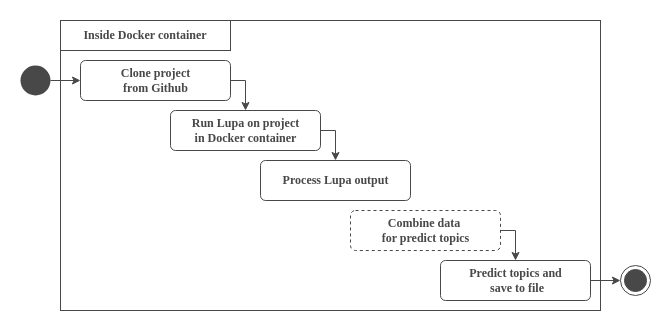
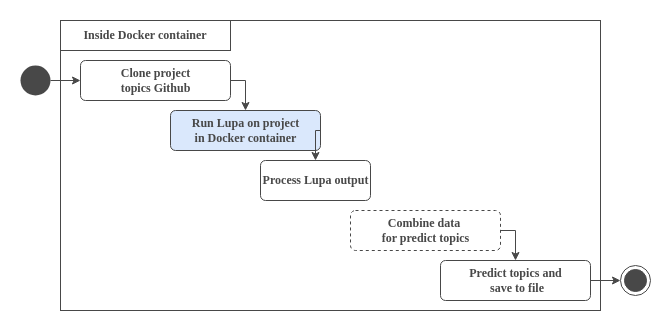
node "Clone project from Github": label "Clone project from Github" -> "Clone project topics Github"
node "Run Lupa on project in Docker container": fillcolor #ffffff -> #dae8fc
node "Process Lupa output": size 150x40 -> 110x40
